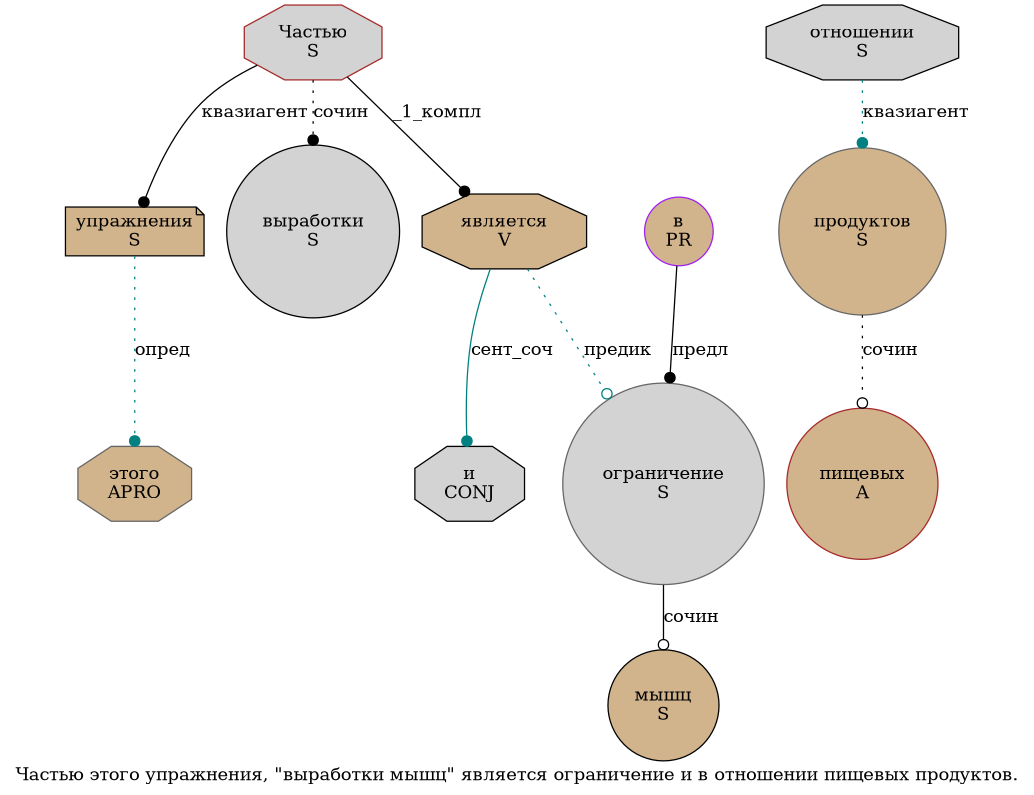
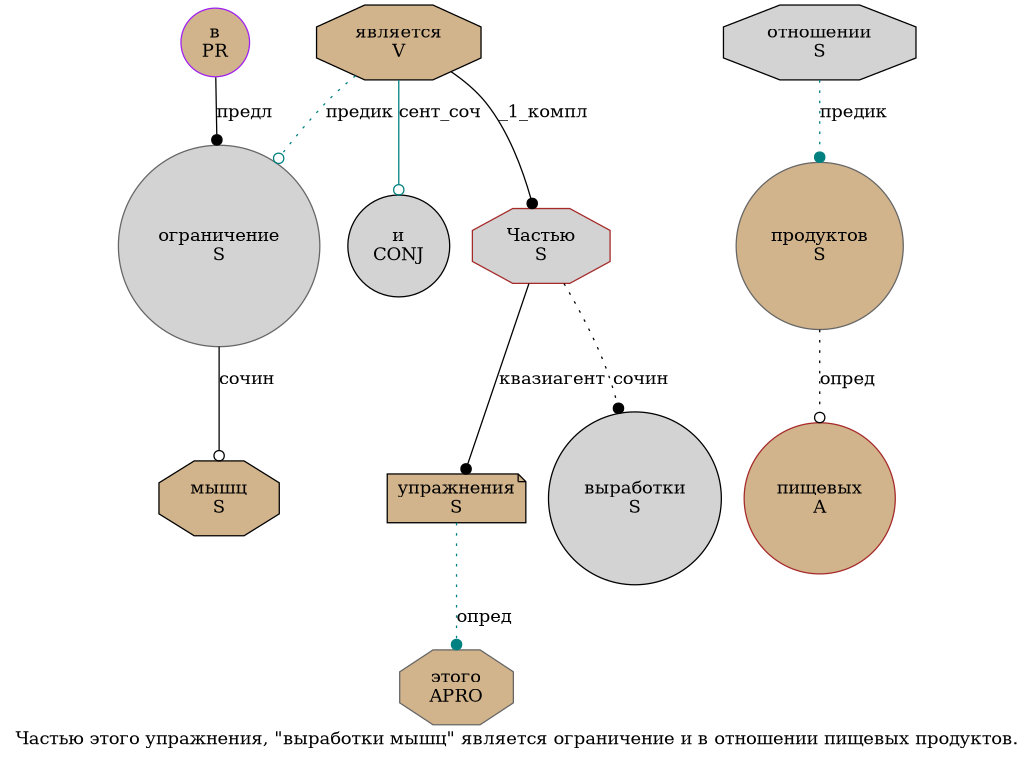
edge "отношении S" -> "продуктов S": label "квазиагент" -> "предик"
edge "Частью S" -> "является V": reversed
edge "продуктов S" -> "пищевых A": label "сочин" -> "опред"
edge "является V" -> "и CONJ": arrowhead dot -> odot
node "и CONJ": shape octagon -> circle
node "мышц S": shape circle -> octagon
